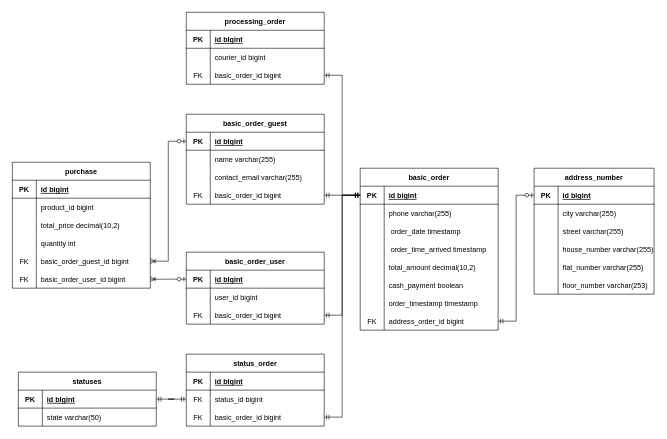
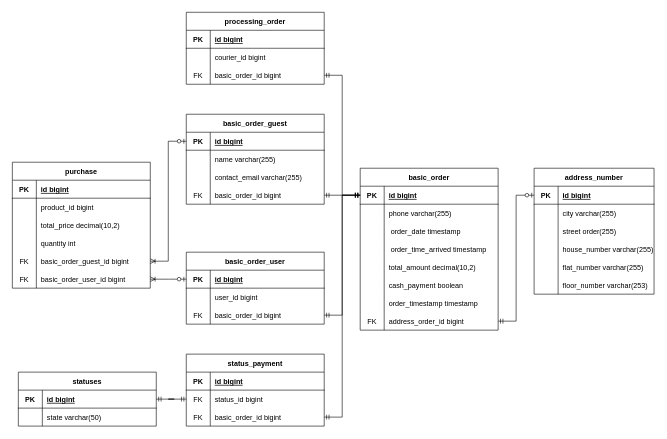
node "street varchar(255)": label "street varchar(255)" -> "street order(255)"
node "status_order": label "status_order" -> "status_payment"
